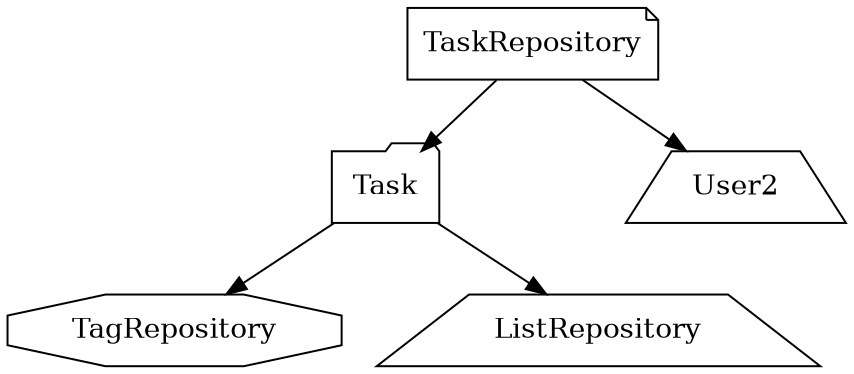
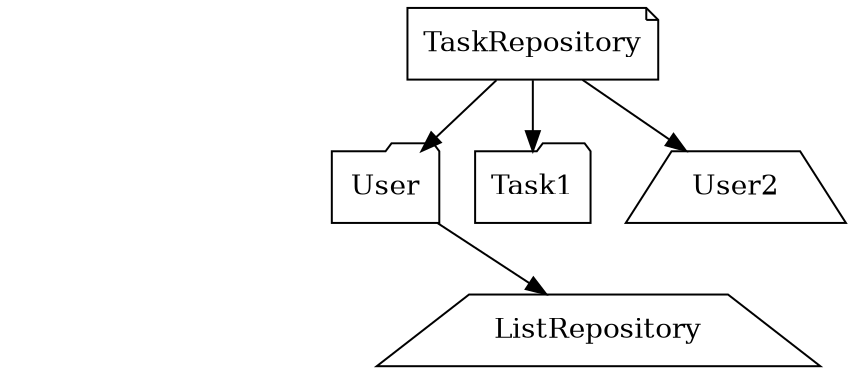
node "Task": label "Task" -> "User"
node "Task1": added
node "TagRepository": removed
